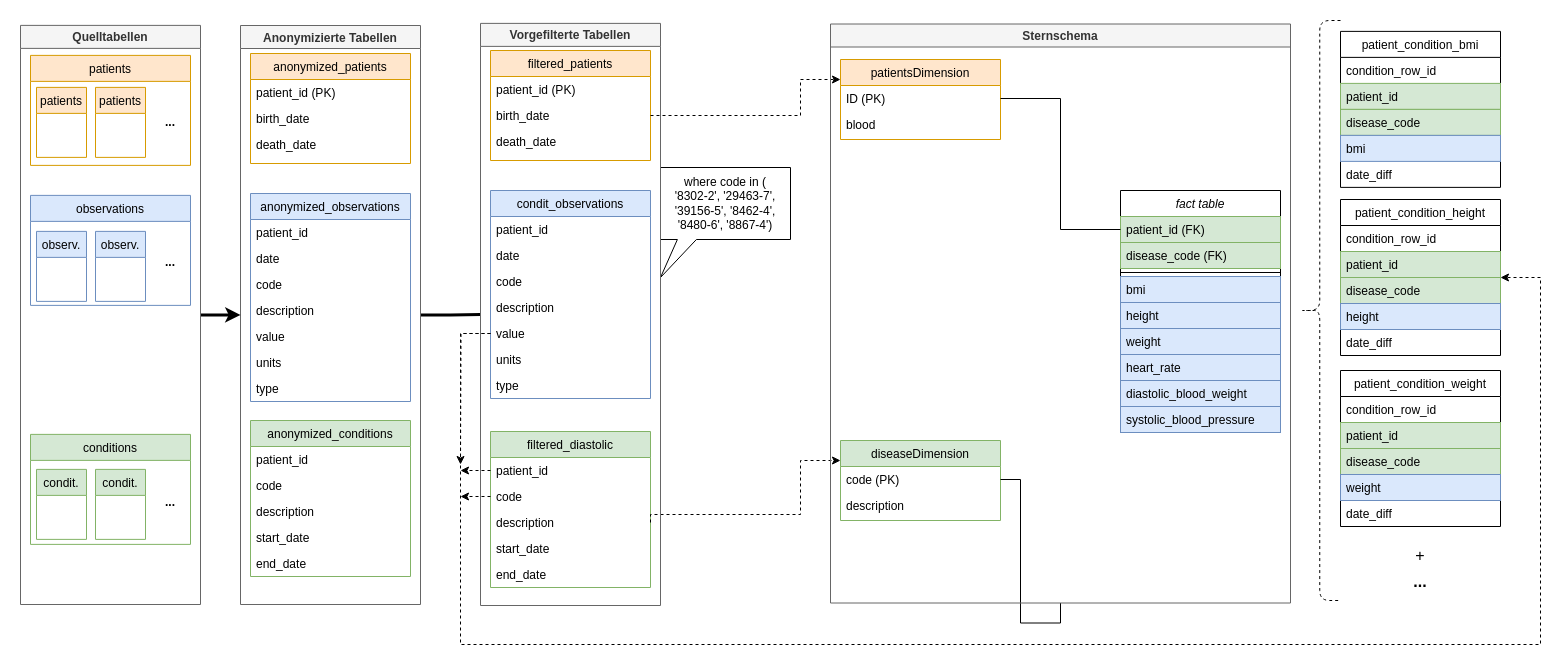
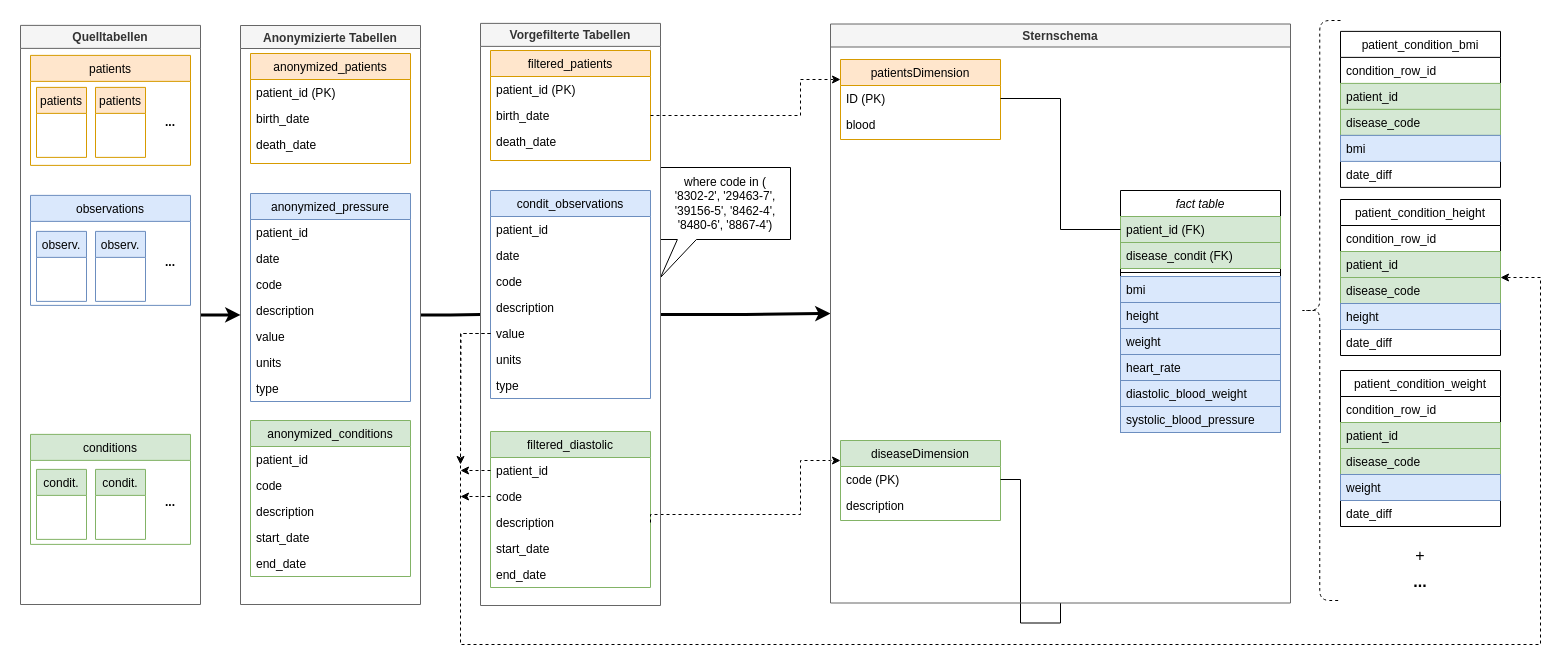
node "anonymized_observations": label "anonymized_observations" -> "anonymized_pressure"
node "disease_code (FK)": label "disease_code (FK)" -> "disease_condit (FK)"
edge "Vorgefilterte Tabellen" -> "Sternschema": added
